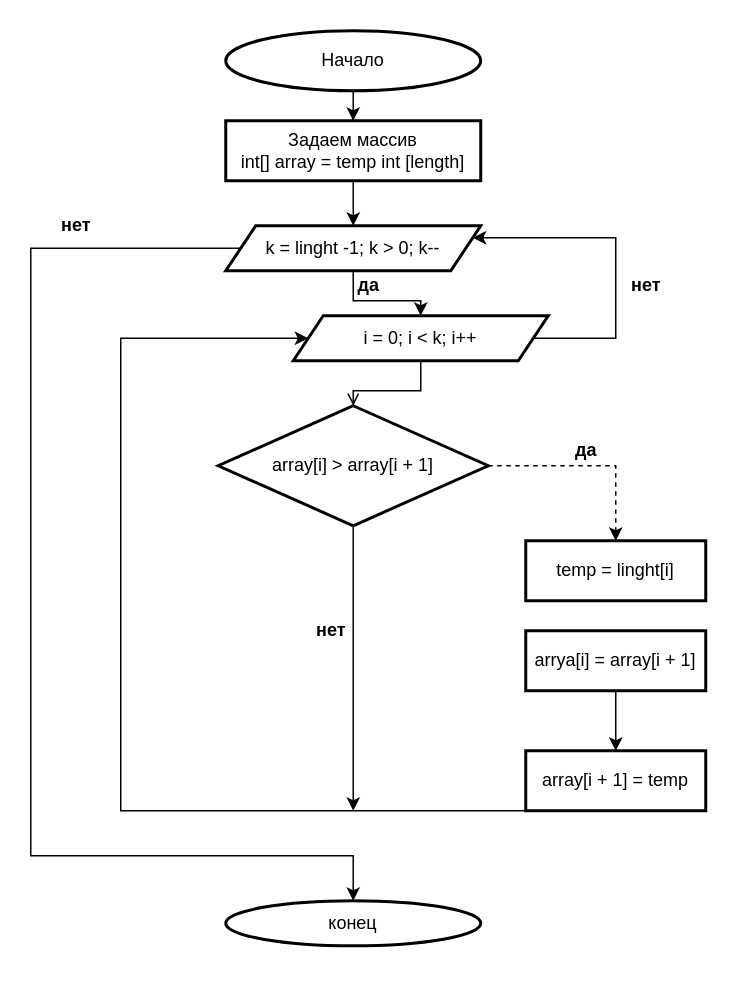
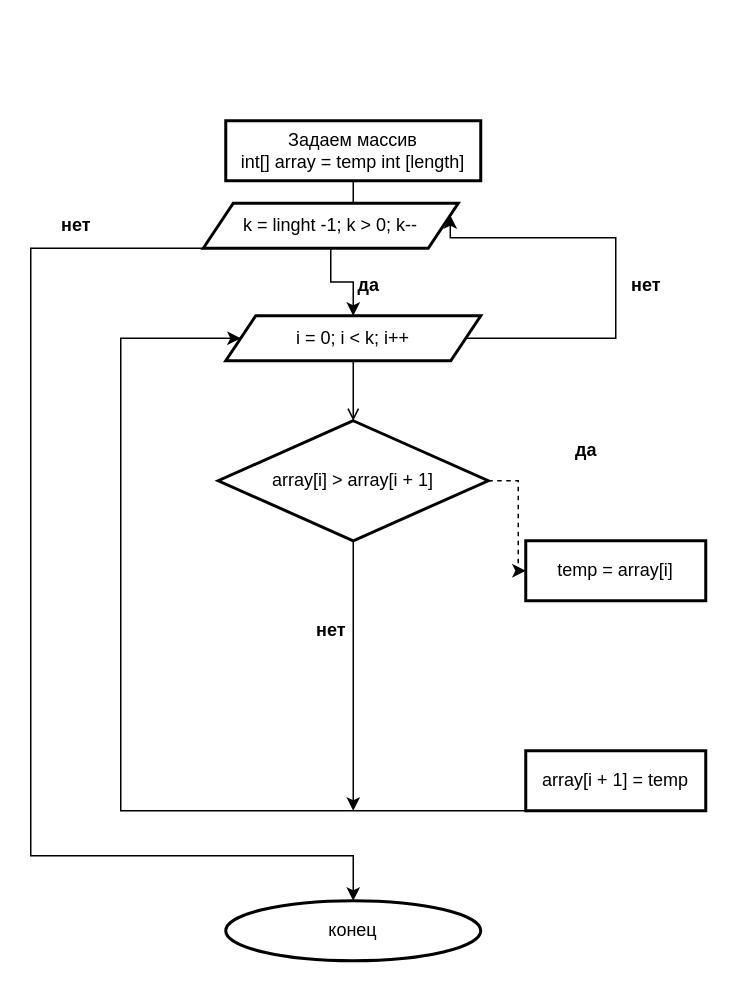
node "Начало": removed
edge "Начало" -> "Задаем массив int[] array = temp int [length]": removed
node "k = linght -1; k > 0; k--": moved (353, 248) -> (331, 226)
node "i = 0; i < k; i++": moved (421, 338) -> (353, 338)
node "array[i] > array[i + 1]": moved (353, 466) -> (353, 481)
node "temp = linght[i]": label "temp = linght[i]" -> "temp = array[i]"
node "arrya[i] = array[i + 1]": removed
edge "arrya[i] = array[i + 1]" -> "array[i + 1] = temp": removed
node "конец": size 255x45 -> 255x60
